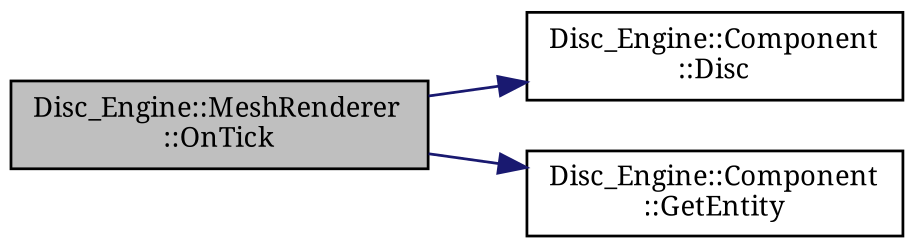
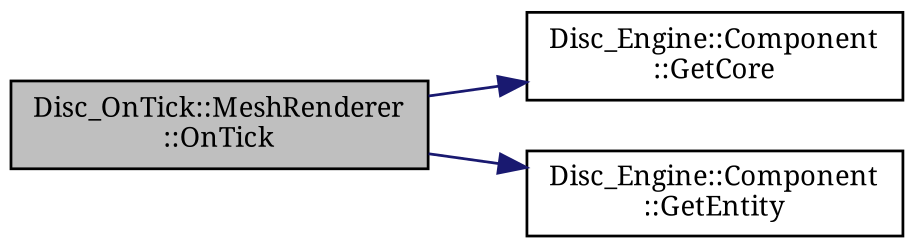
node "Disc_Engine::Component ::Disc": label "Disc_Engine::Component ::Disc" -> "Disc_Engine::Component ::GetCore"
node "Disc_Engine::MeshRenderer ::OnTick": label "Disc_Engine::MeshRenderer ::OnTick" -> "Disc_OnTick::MeshRenderer ::OnTick"
